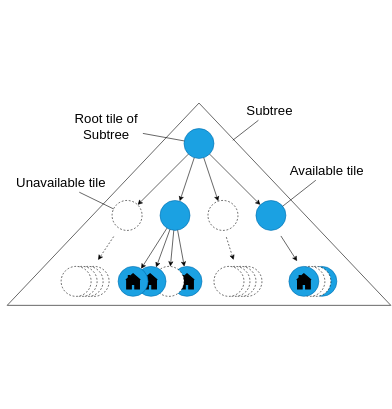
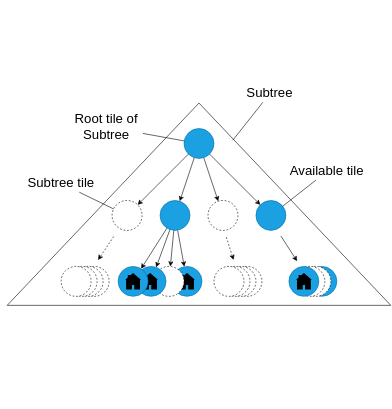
node "Subtree": moved (270, 111) -> (270, 93)
node "Unavailable tile": label "Unavailable tile" -> "Subtree tile"
